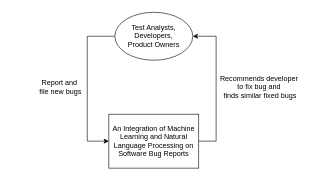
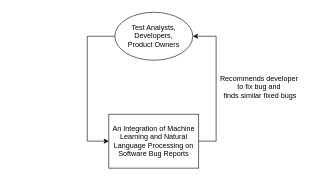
node "Report and file new bugs": removed
